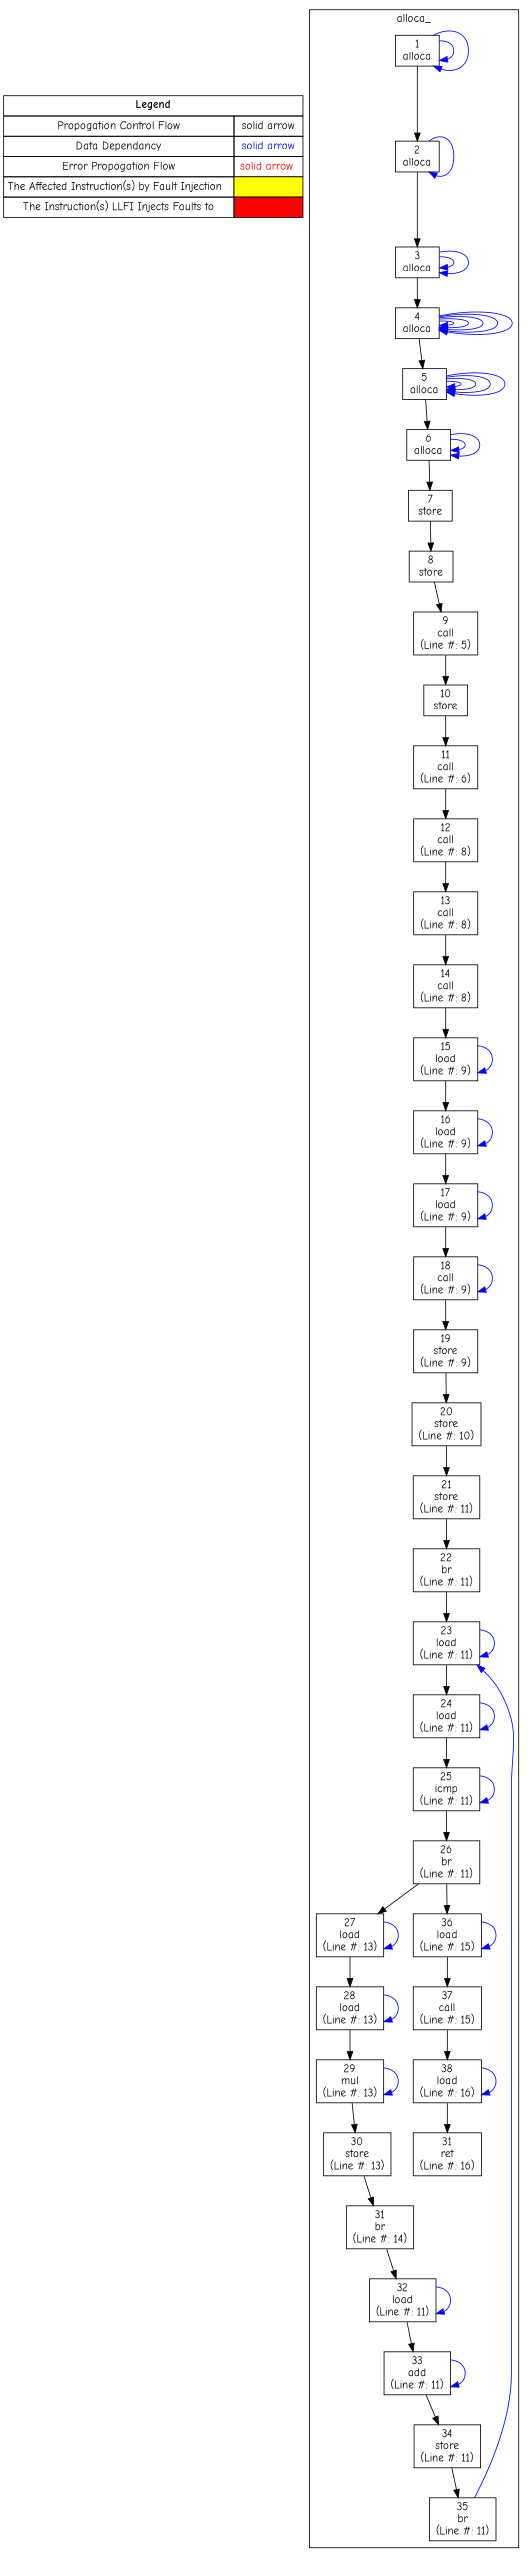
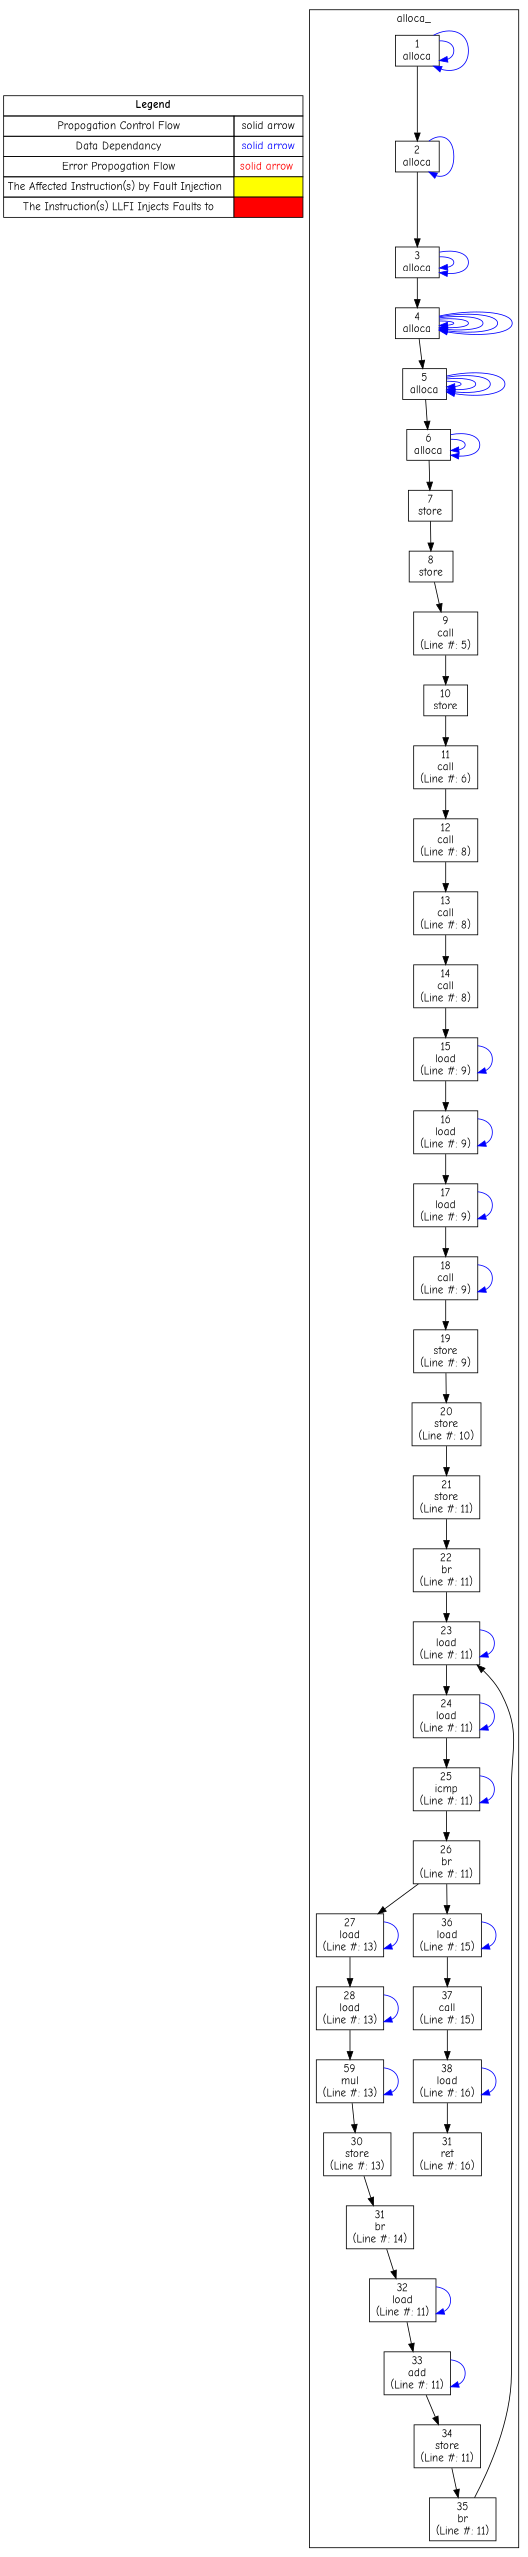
node "29 mul (Line #: 13)": label "29 mul (Line #: 13)" -> "59 mul (Line #: 13)"
edge "35 br (Line #: 11)" -> "23 load (Line #: 11)": color blue -> black
